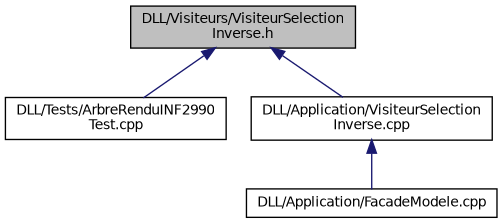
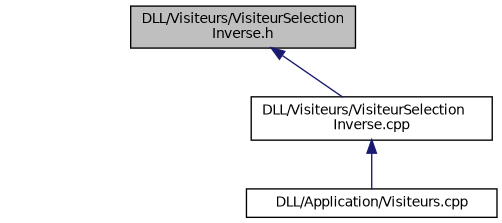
node "DLL/Tests/ArbreRenduINF2990 Test.cpp": removed
node "DLL/Application/VisiteurSelection Inverse.cpp": label "DLL/Application/VisiteurSelection Inverse.cpp" -> "DLL/Visiteurs/VisiteurSelection Inverse.cpp"
node "DLL/Application/FacadeModele.cpp": label "DLL/Application/FacadeModele.cpp" -> "DLL/Application/Visiteurs.cpp"
